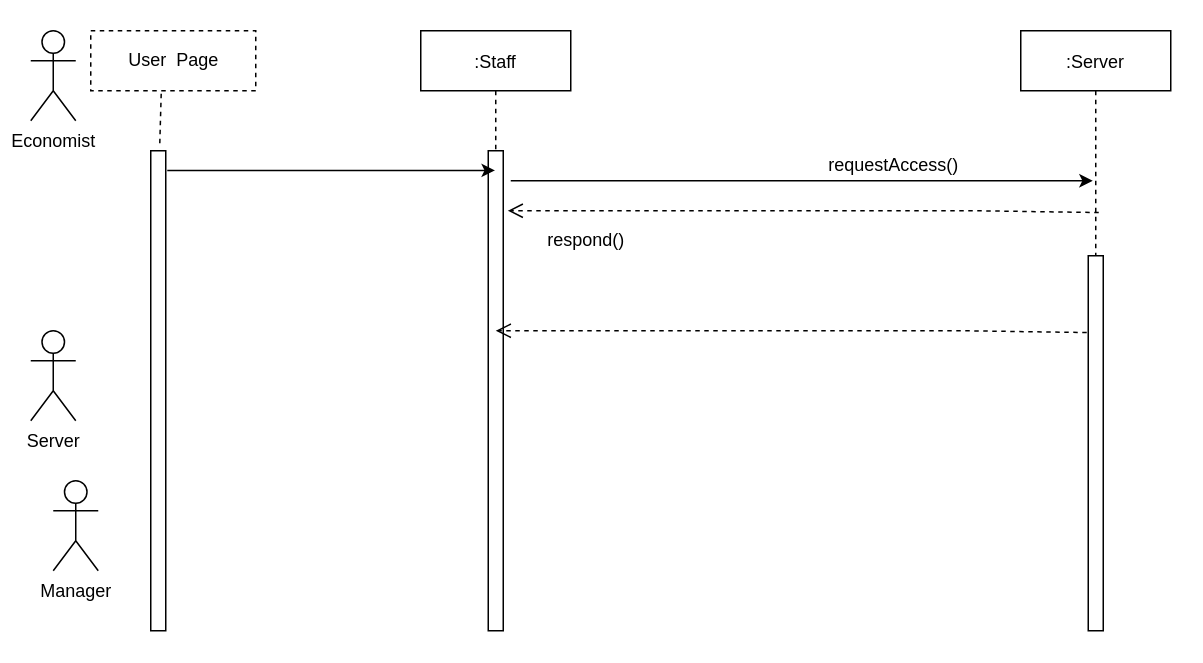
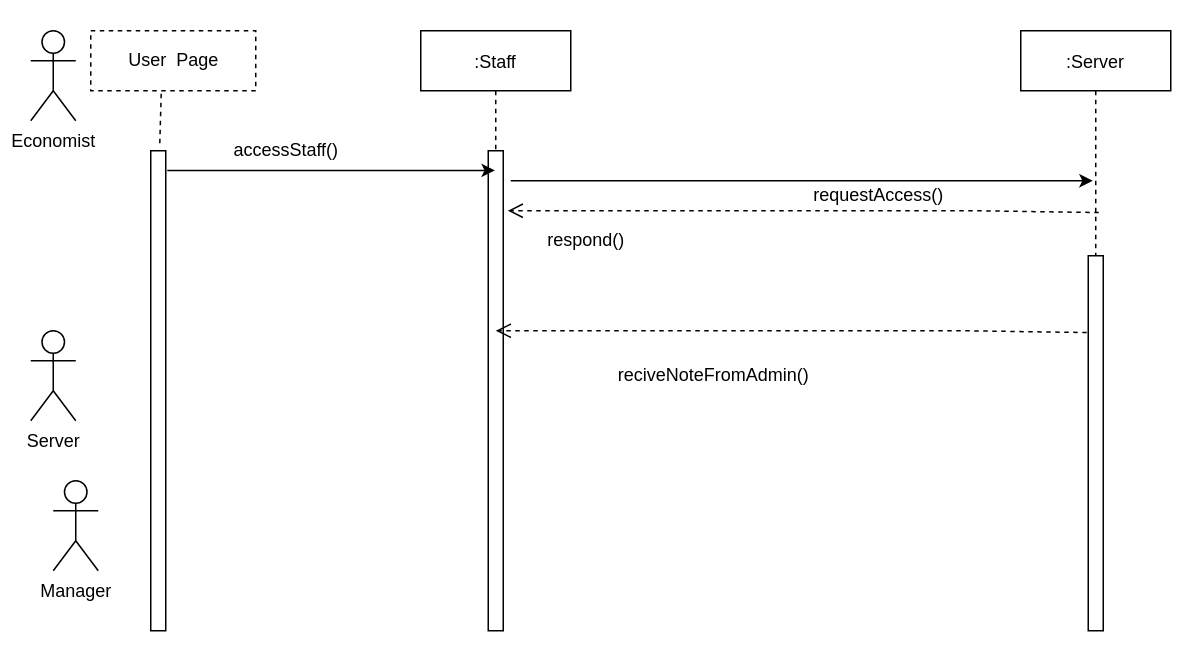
node "accessStaff()": added
node "requestAccess()": moved (893, 166) -> (878, 196)
node "reciveNoteFromAdmin()": added
